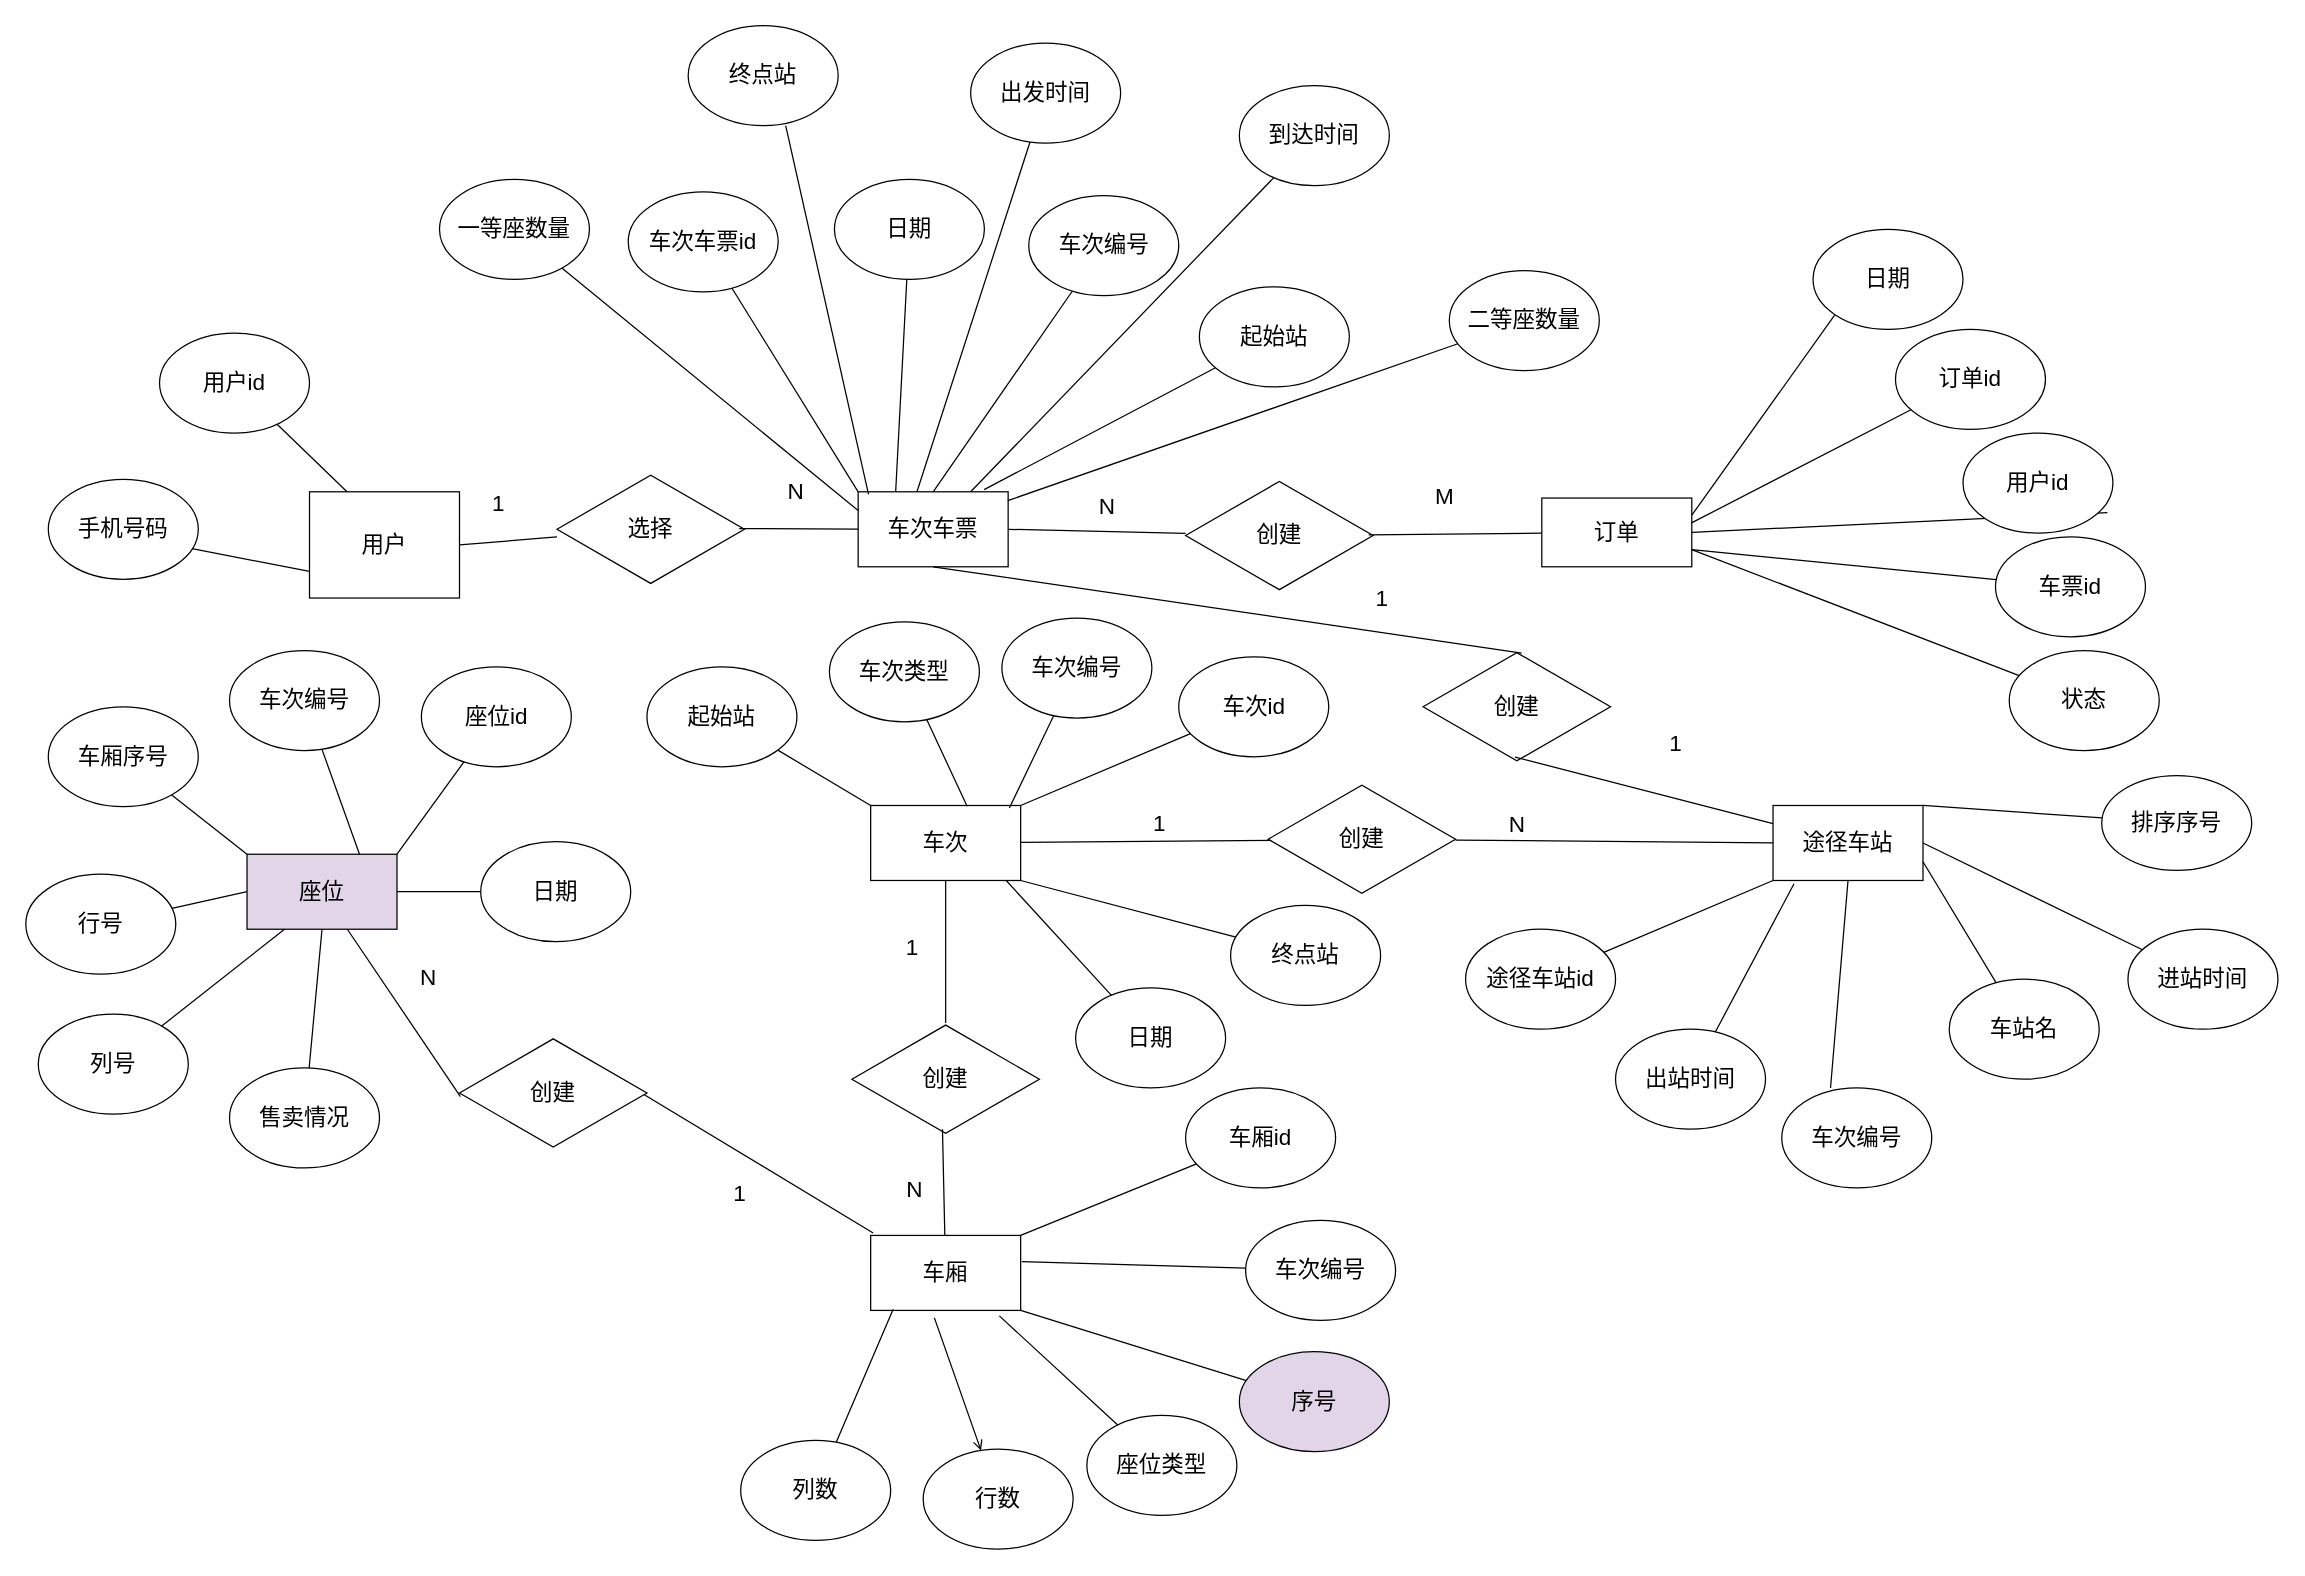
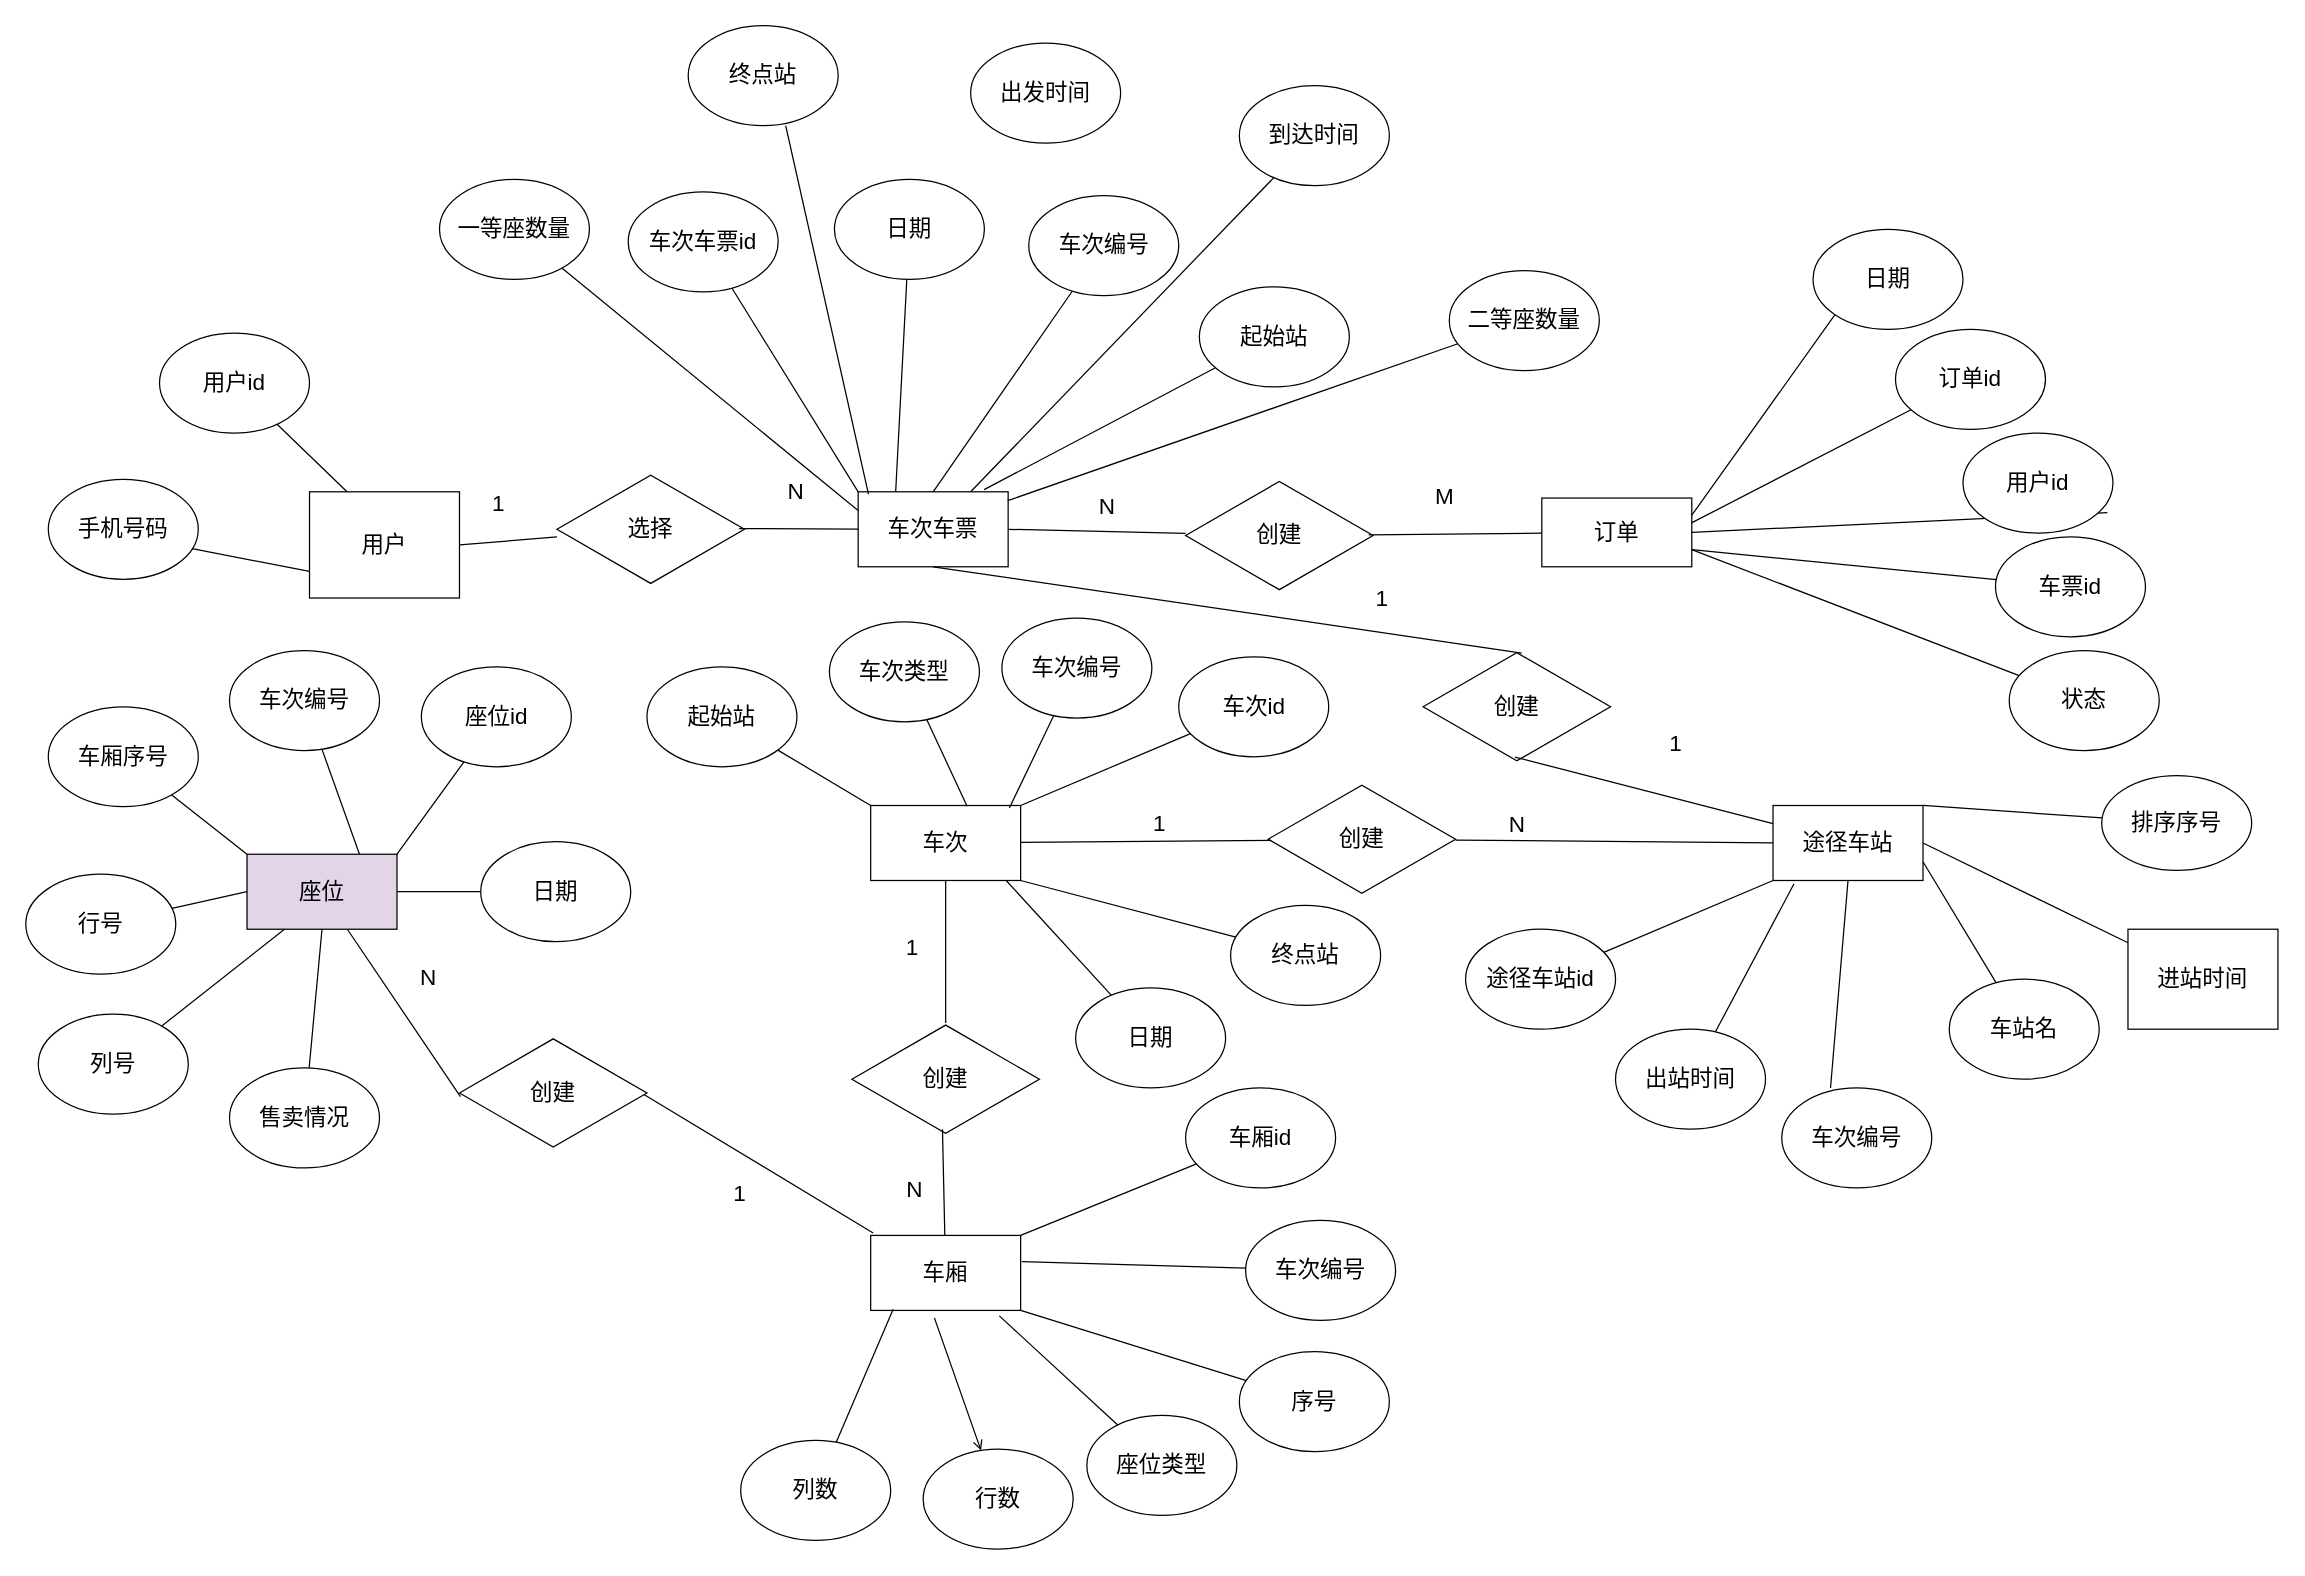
edge "出发时间" -- "车次车票": removed
node "进站时间": shape ellipse -> rectangle
node "序号": fillcolor #e1d5e7 -> #ffffff
